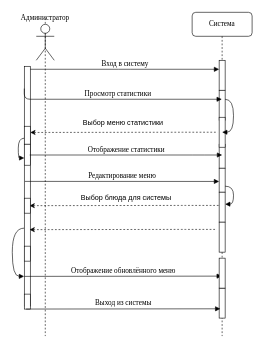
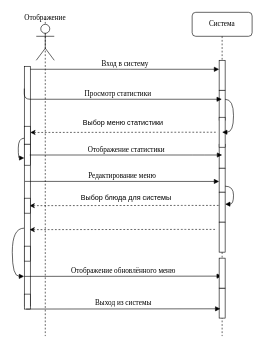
node "Администратор": label "Администратор" -> "Отображение"
